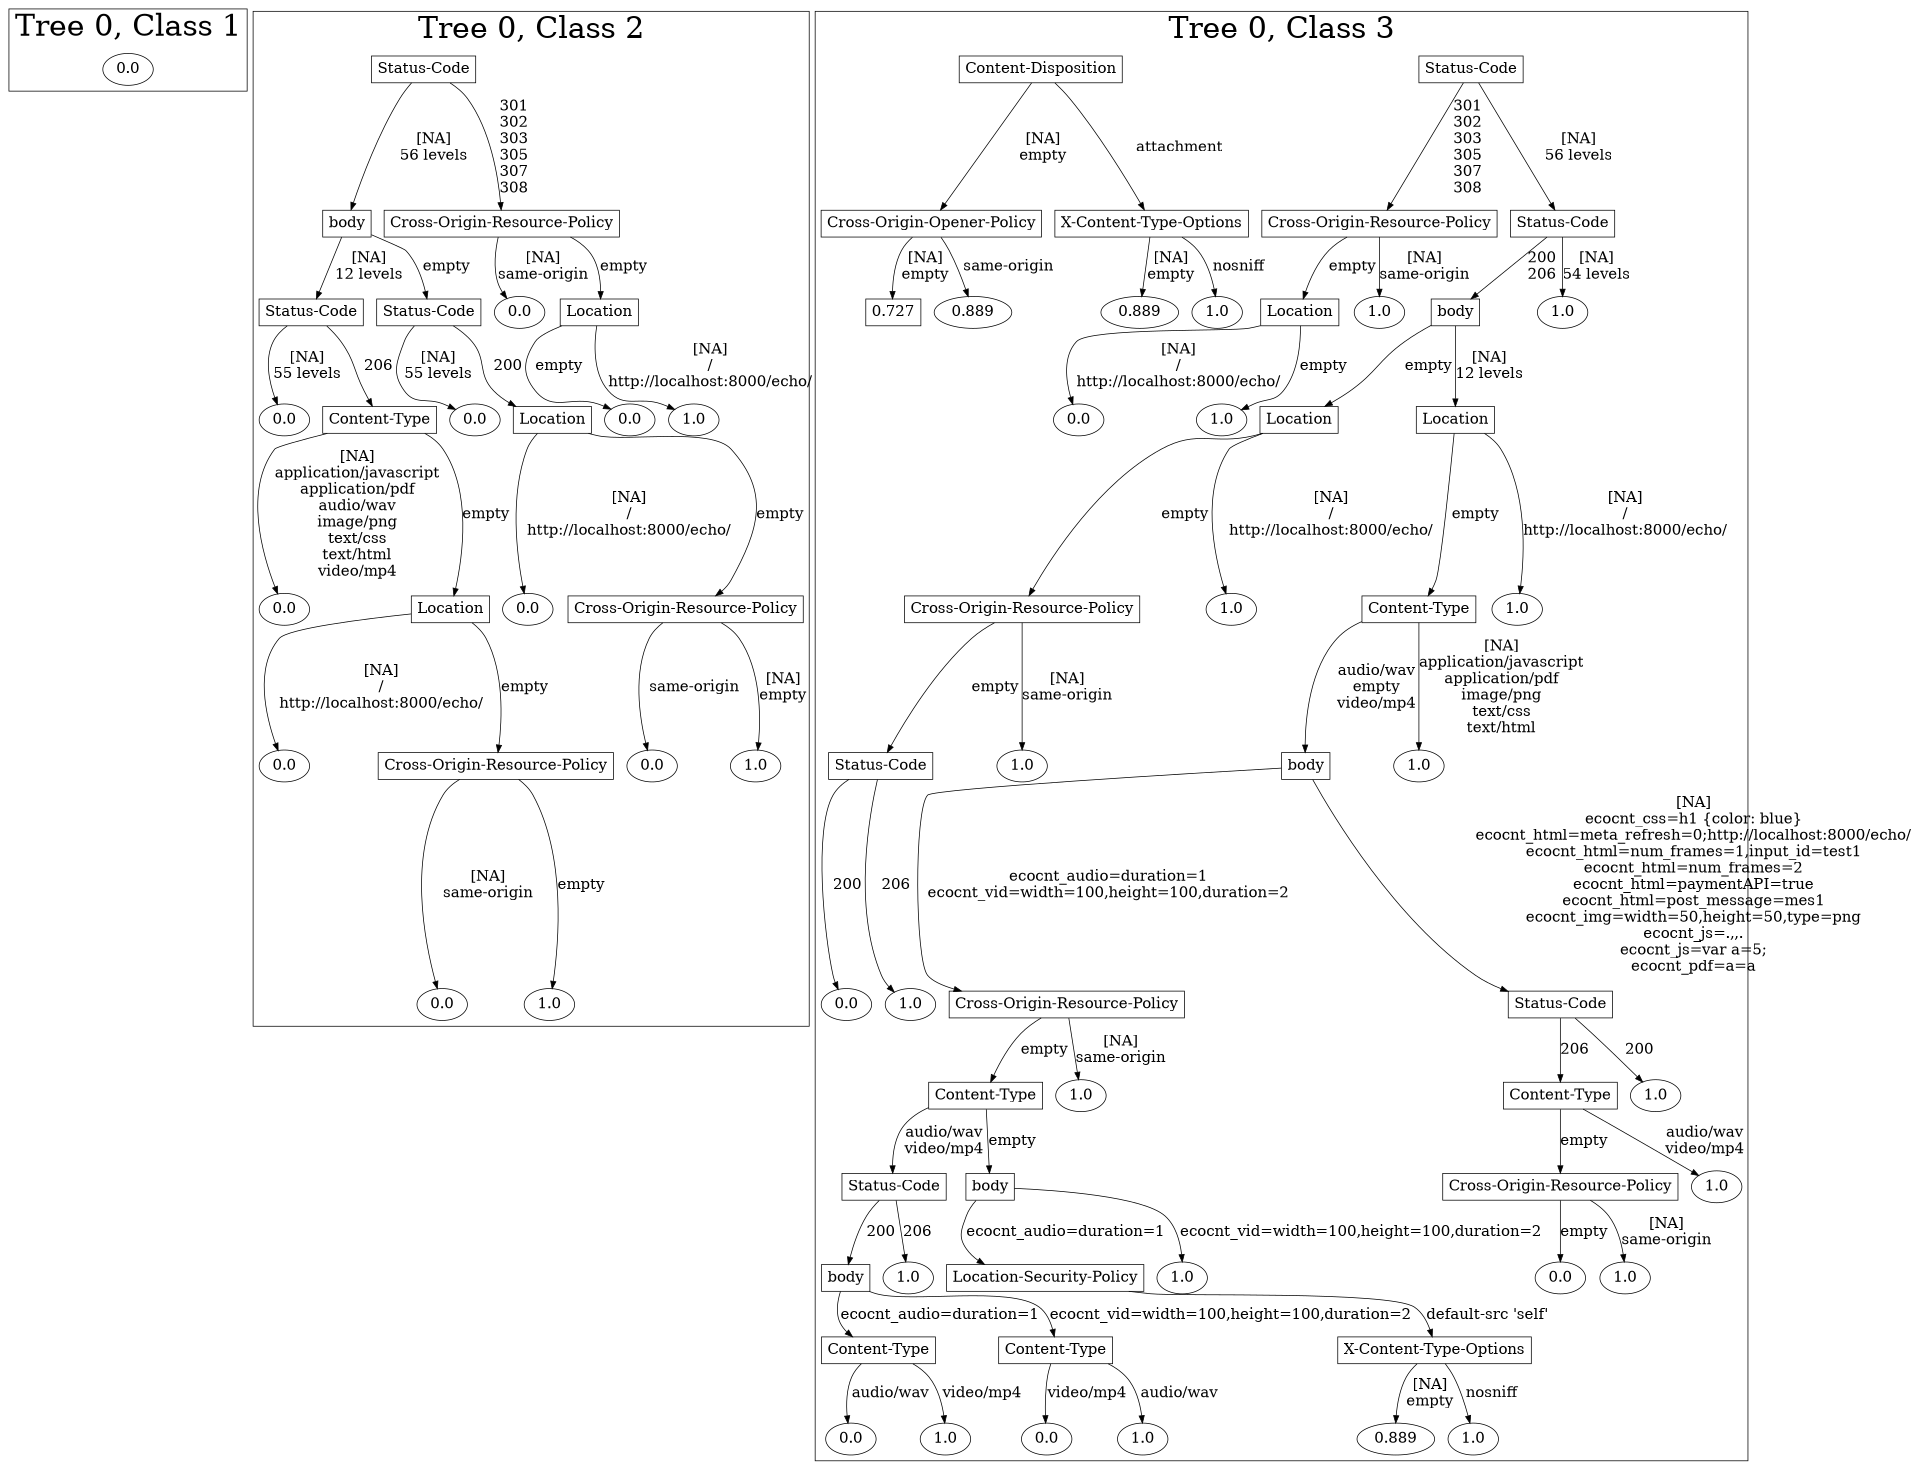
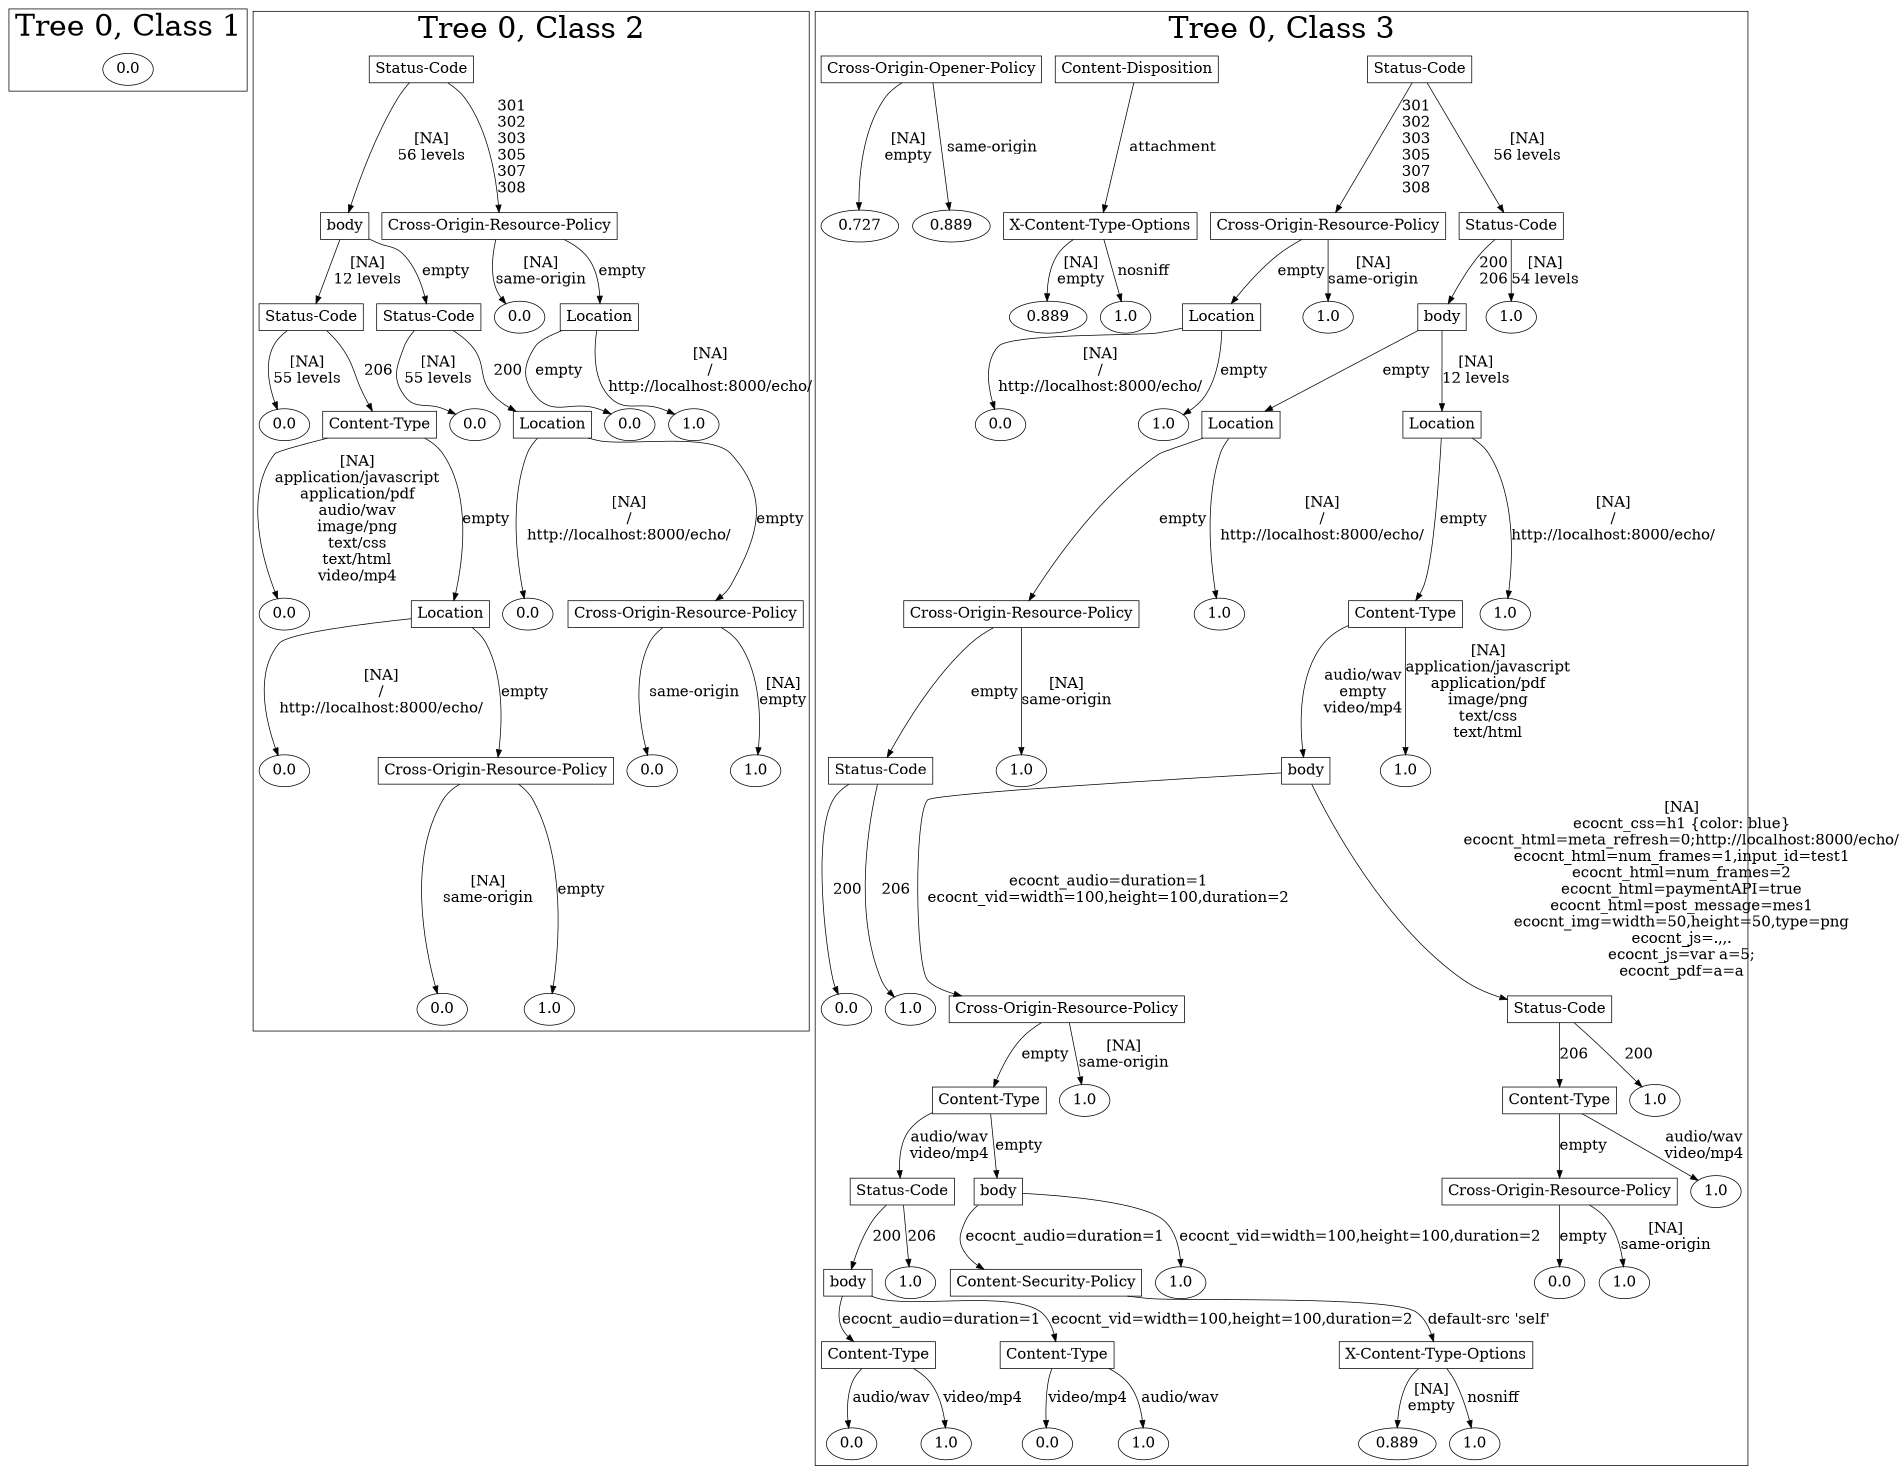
edge "Content-Disposition" -> "Cross-Origin-Opener-Policy": removed, label "[NA] empty"
node "0.727": shape box -> ellipse
node "Location-Security-Policy": label "Location-Security-Policy" -> "Content-Security-Policy"
